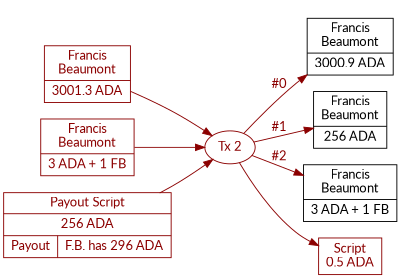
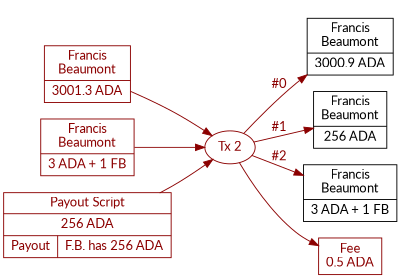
node "Payout Script": text "F.B. has 296 ADA" -> "F.B. has 256 ADA"
node "Script 0.5 ADA": label "Script 0.5 ADA" -> "Fee 0.5 ADA"
